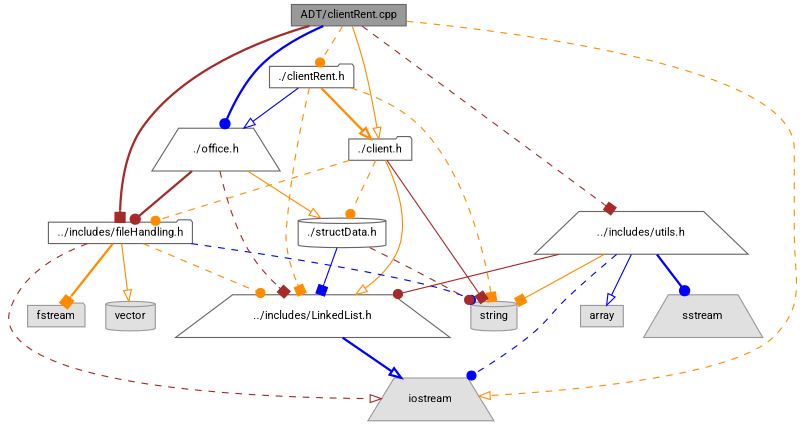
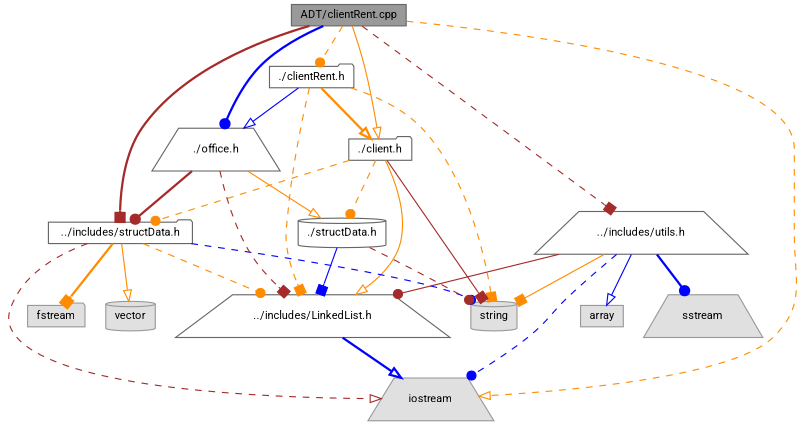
node "../includes/fileHandling.h": label "../includes/fileHandling.h" -> "../includes/structData.h"
